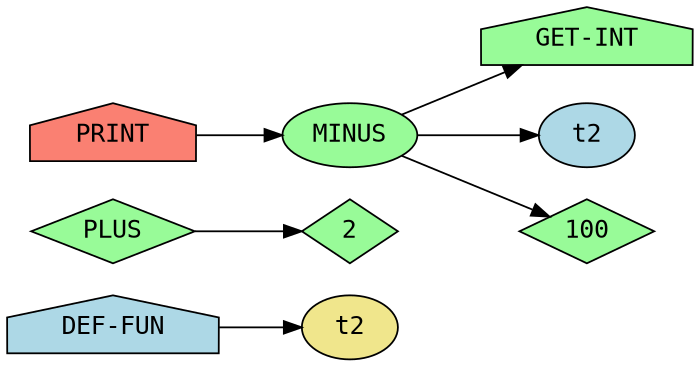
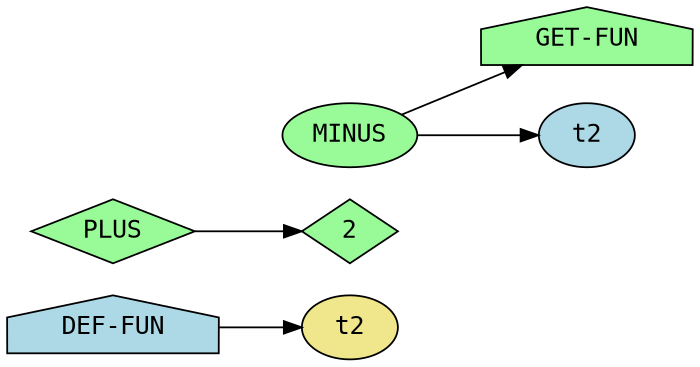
node "GET-INT": label "GET-INT" -> "GET-FUN"
node "PRINT": removed
node "100": removed
